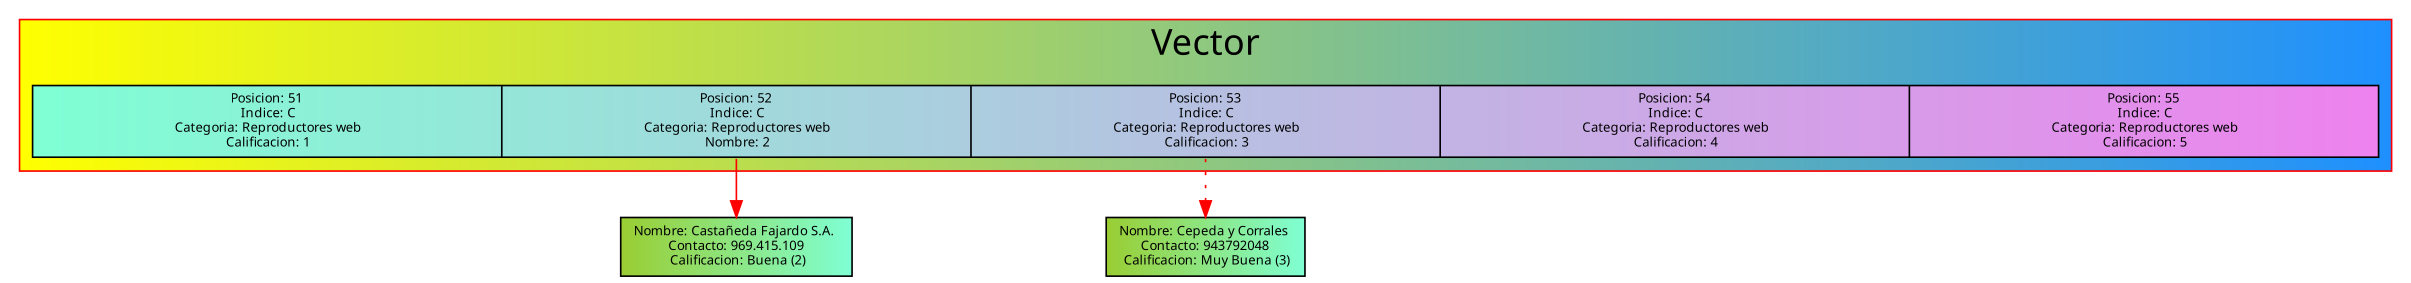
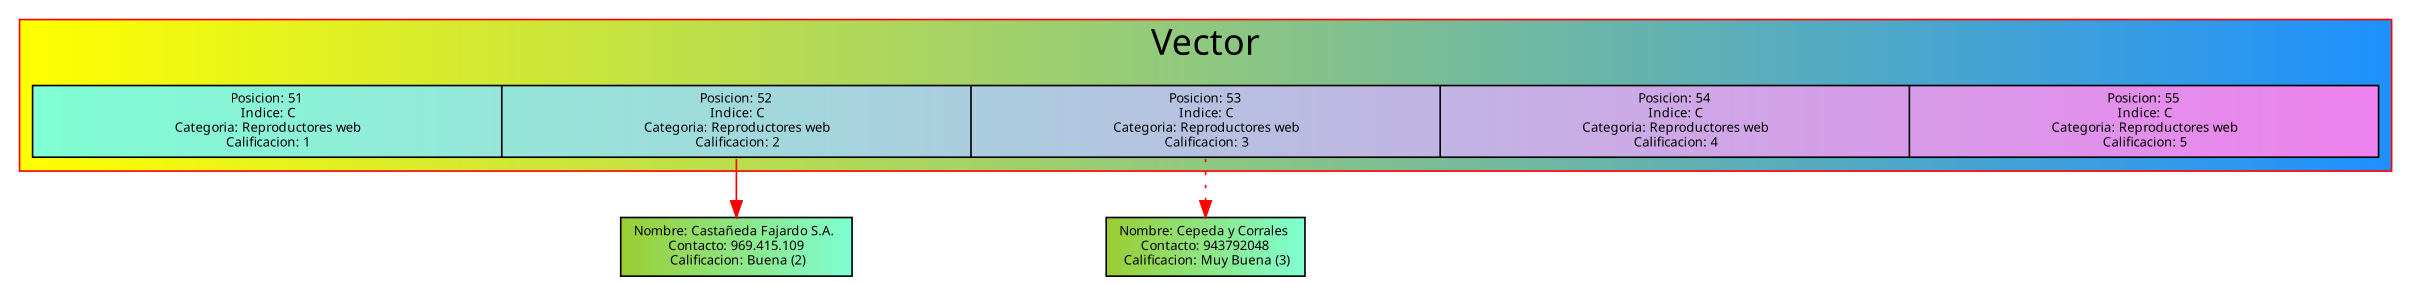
node "Posicion: 51": text "Nombre: 2" -> "Calificacion: 2"
